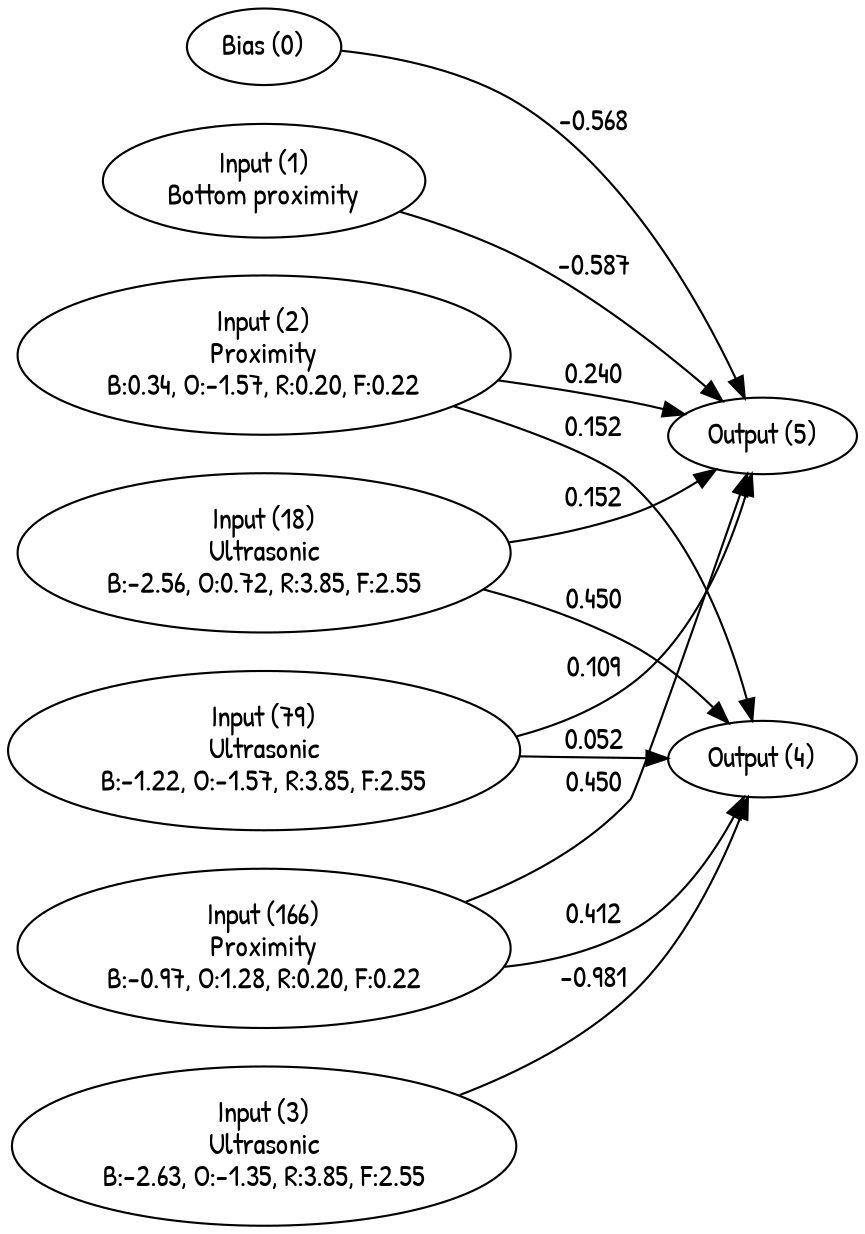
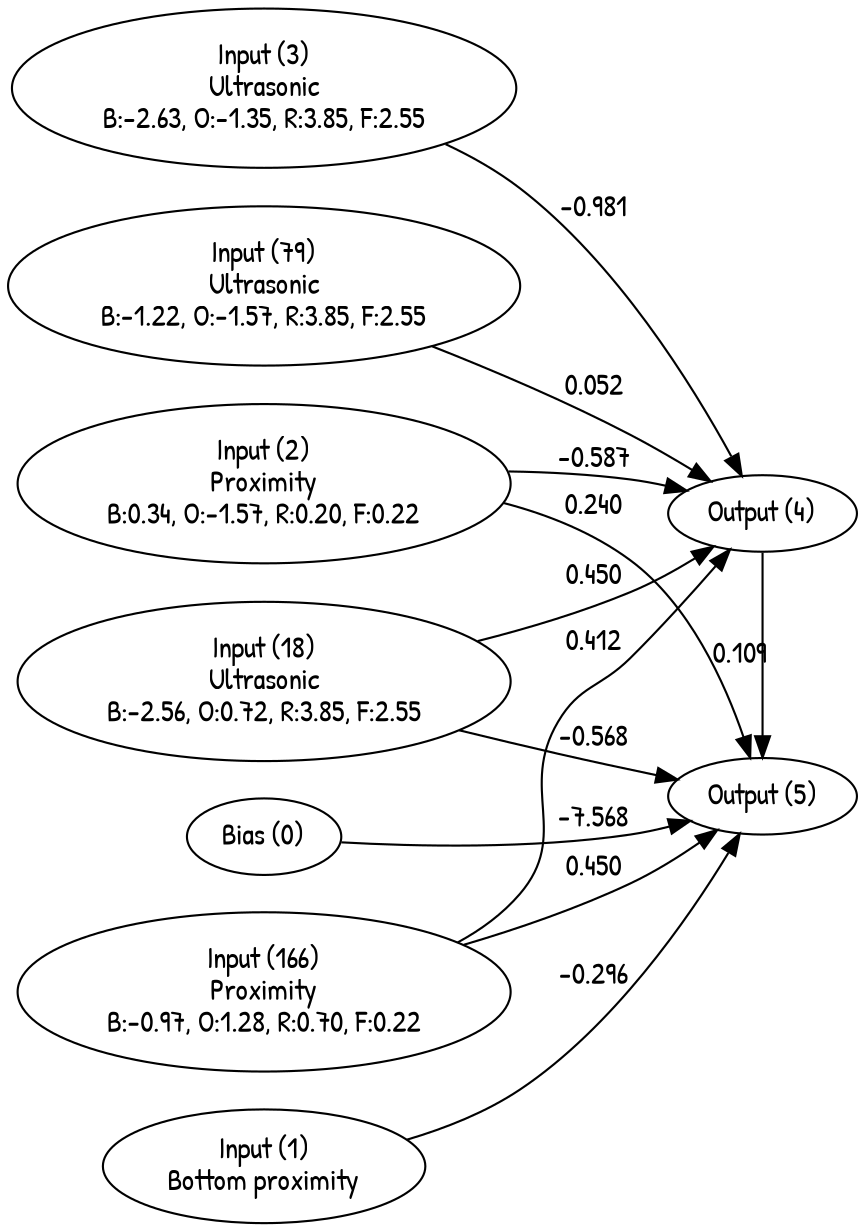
edge "Bias (0)" -> "Output (5)": label "-0.568" -> "-7.568"
edge "Input (1) Bottom proximity" -> "Output (5)": label "-0.587" -> "-0.296"
edge "Input (2) Proximity B:0.34, O:-1.57, R:0.20, F:0.22" -> "Output (4)": label "0.152" -> "-0.587"
edge "Input (18) Ultrasonic B:-2.56, O:0.72, R:3.85, F:2.55" -> "Output (5)": label "0.152" -> "-0.568"
edge "Input (79) Ultrasonic B:-1.22, O:-1.57, R:3.85, F:2.55" -> "Output (5)": now "Output (4)" -> "Output (5)"
node "Input (166) Proximity B:-0.97, O:1.28, R:0.20, F:0.22": label "Input (166) Proximity B:-0.97, O:1.28, R:0.20, F:0.22" -> "Input (166) Proximity B:-0.97, O:1.28, R:0.70, F:0.22"
